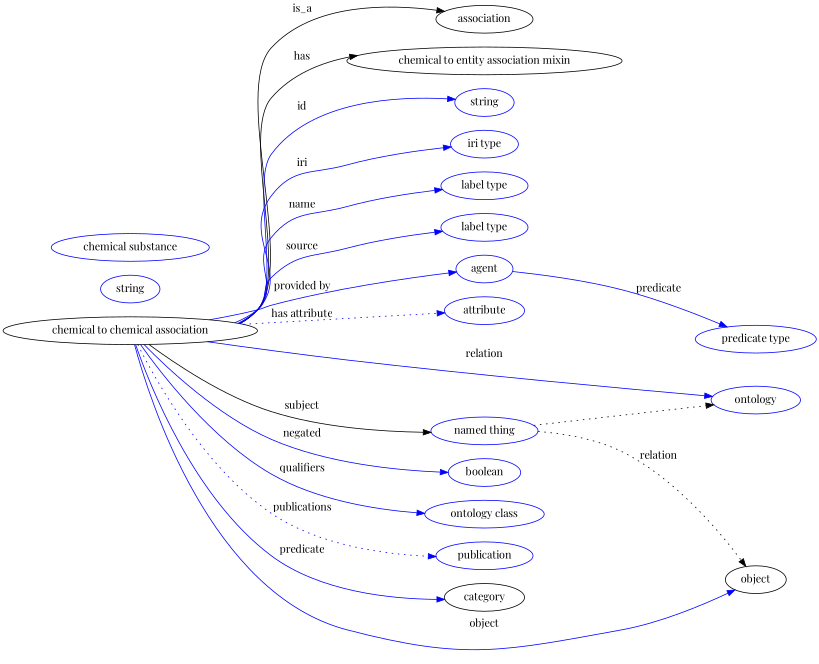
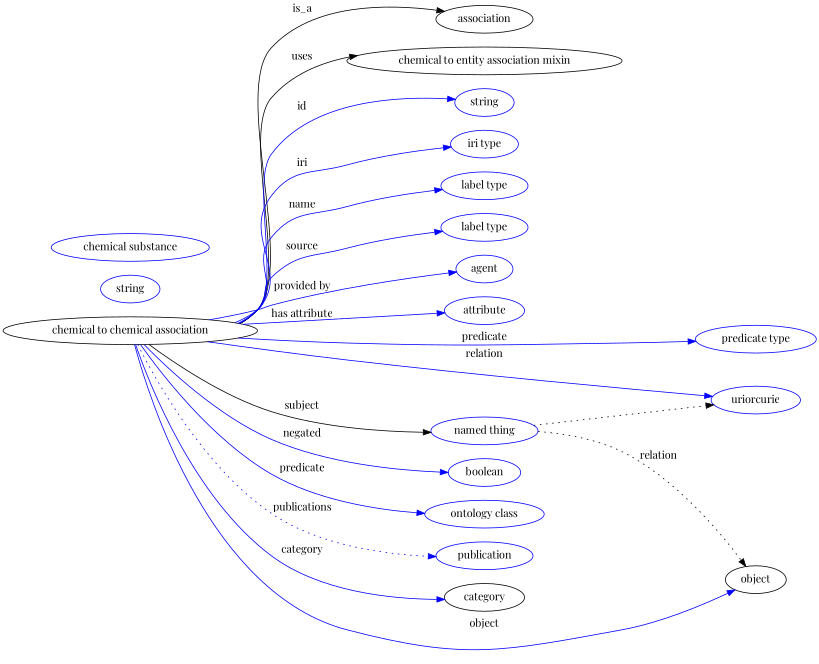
edge "chemical to chemical association" -> "chemical to entity association mixin": label "has" -> "uses"
edge "agent" -> "predicate type": now "chemical to chemical association" -> "predicate type"
edge "chemical to chemical association" -> "attribute": style dotted -> solid
node "ontology": label "ontology" -> "uriorcurie"
edge "chemical to chemical association" -> "ontology class": label "qualifiers" -> "predicate"
edge "chemical to chemical association" -> "category": label "predicate" -> "category"
